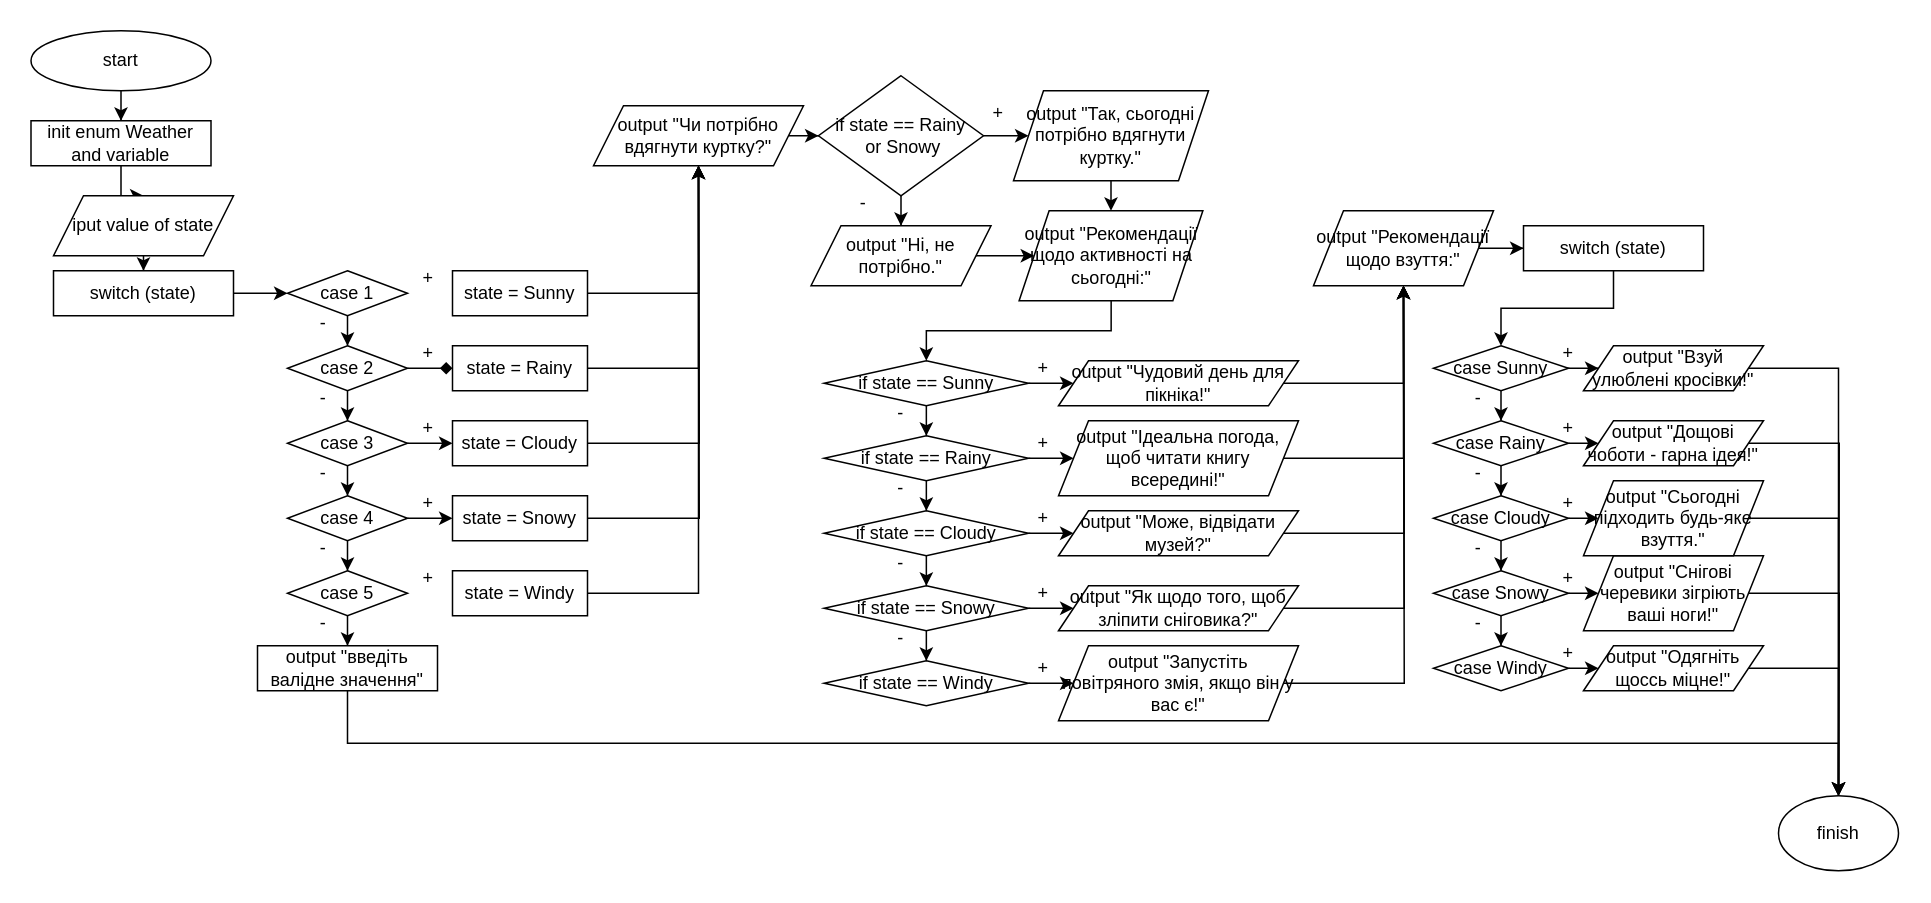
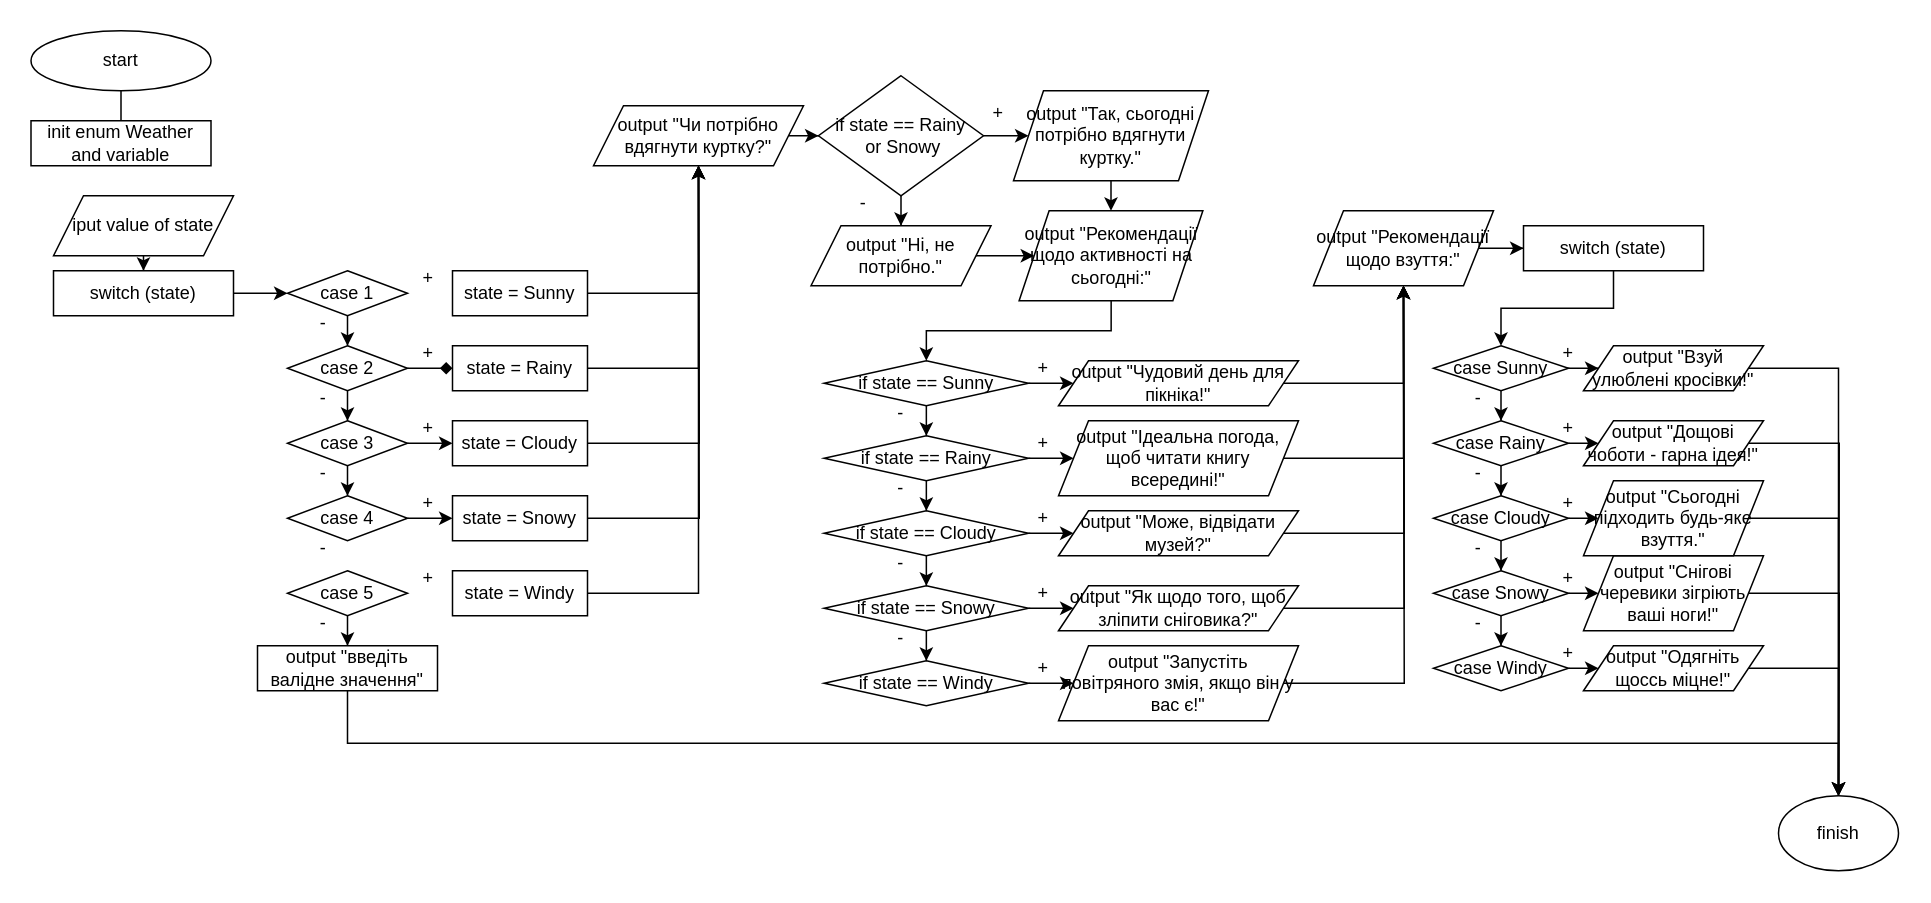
edge "start" -> "init enum Weather and variable": arrowhead classic -> none
edge "init enum Weather and variable" -> "iput value of state": removed
edge "case 4" -> "case 5": removed
